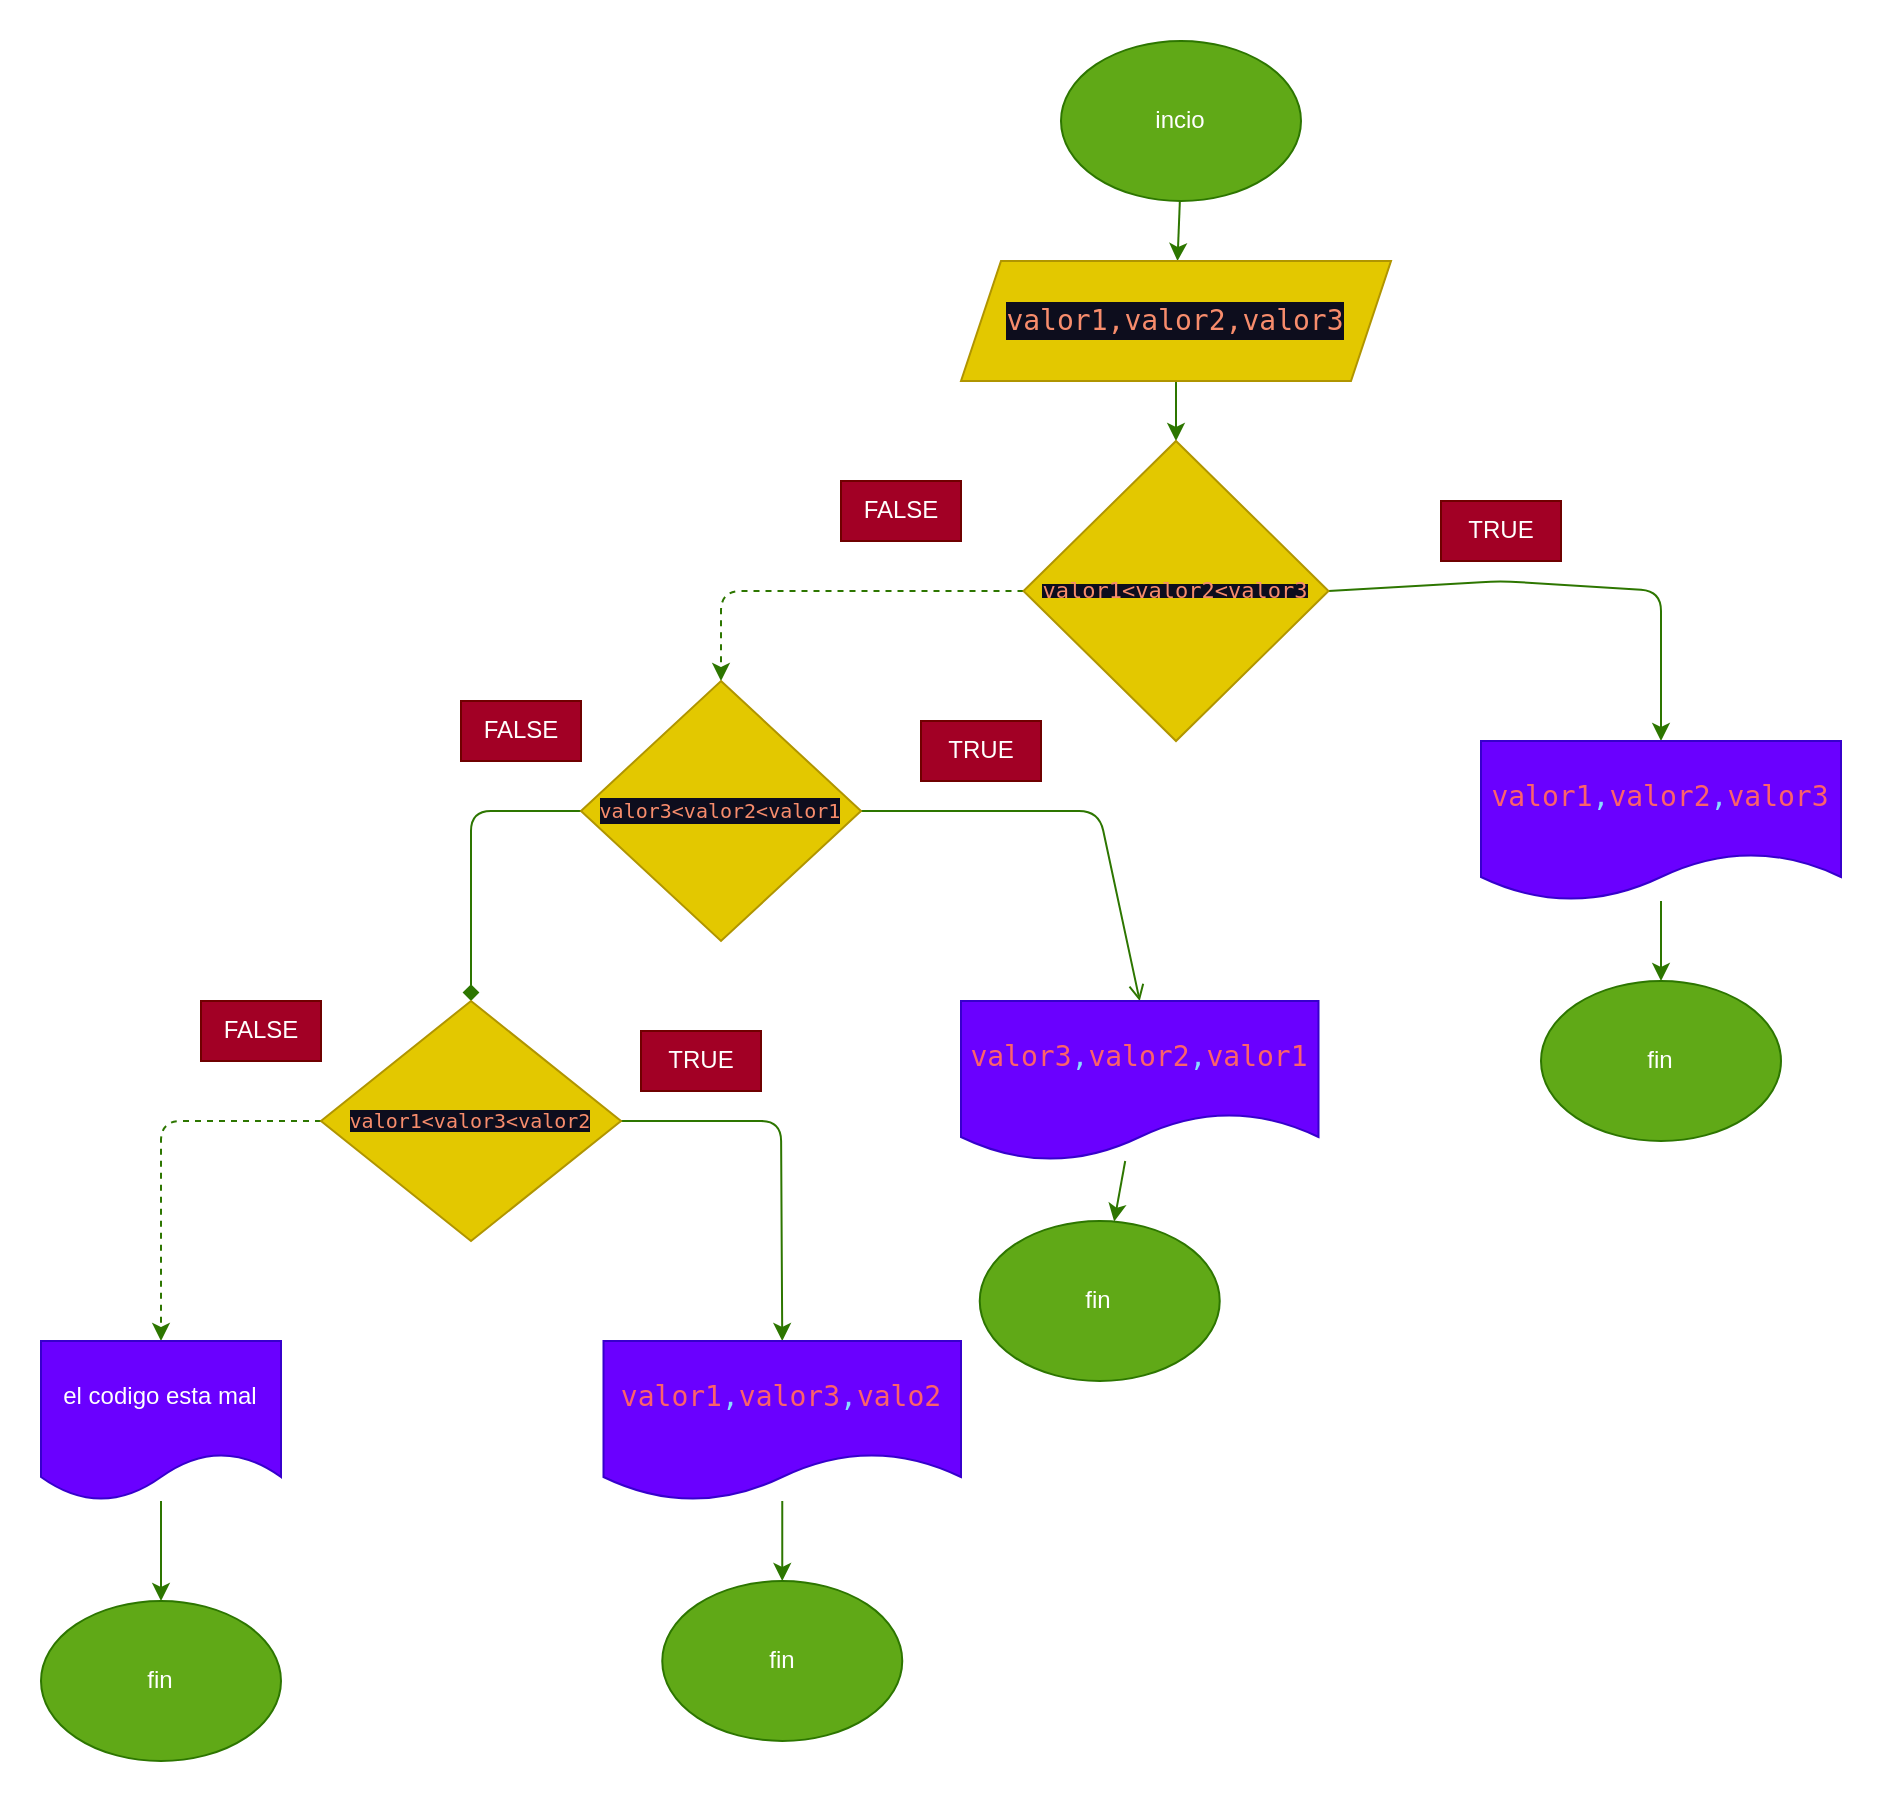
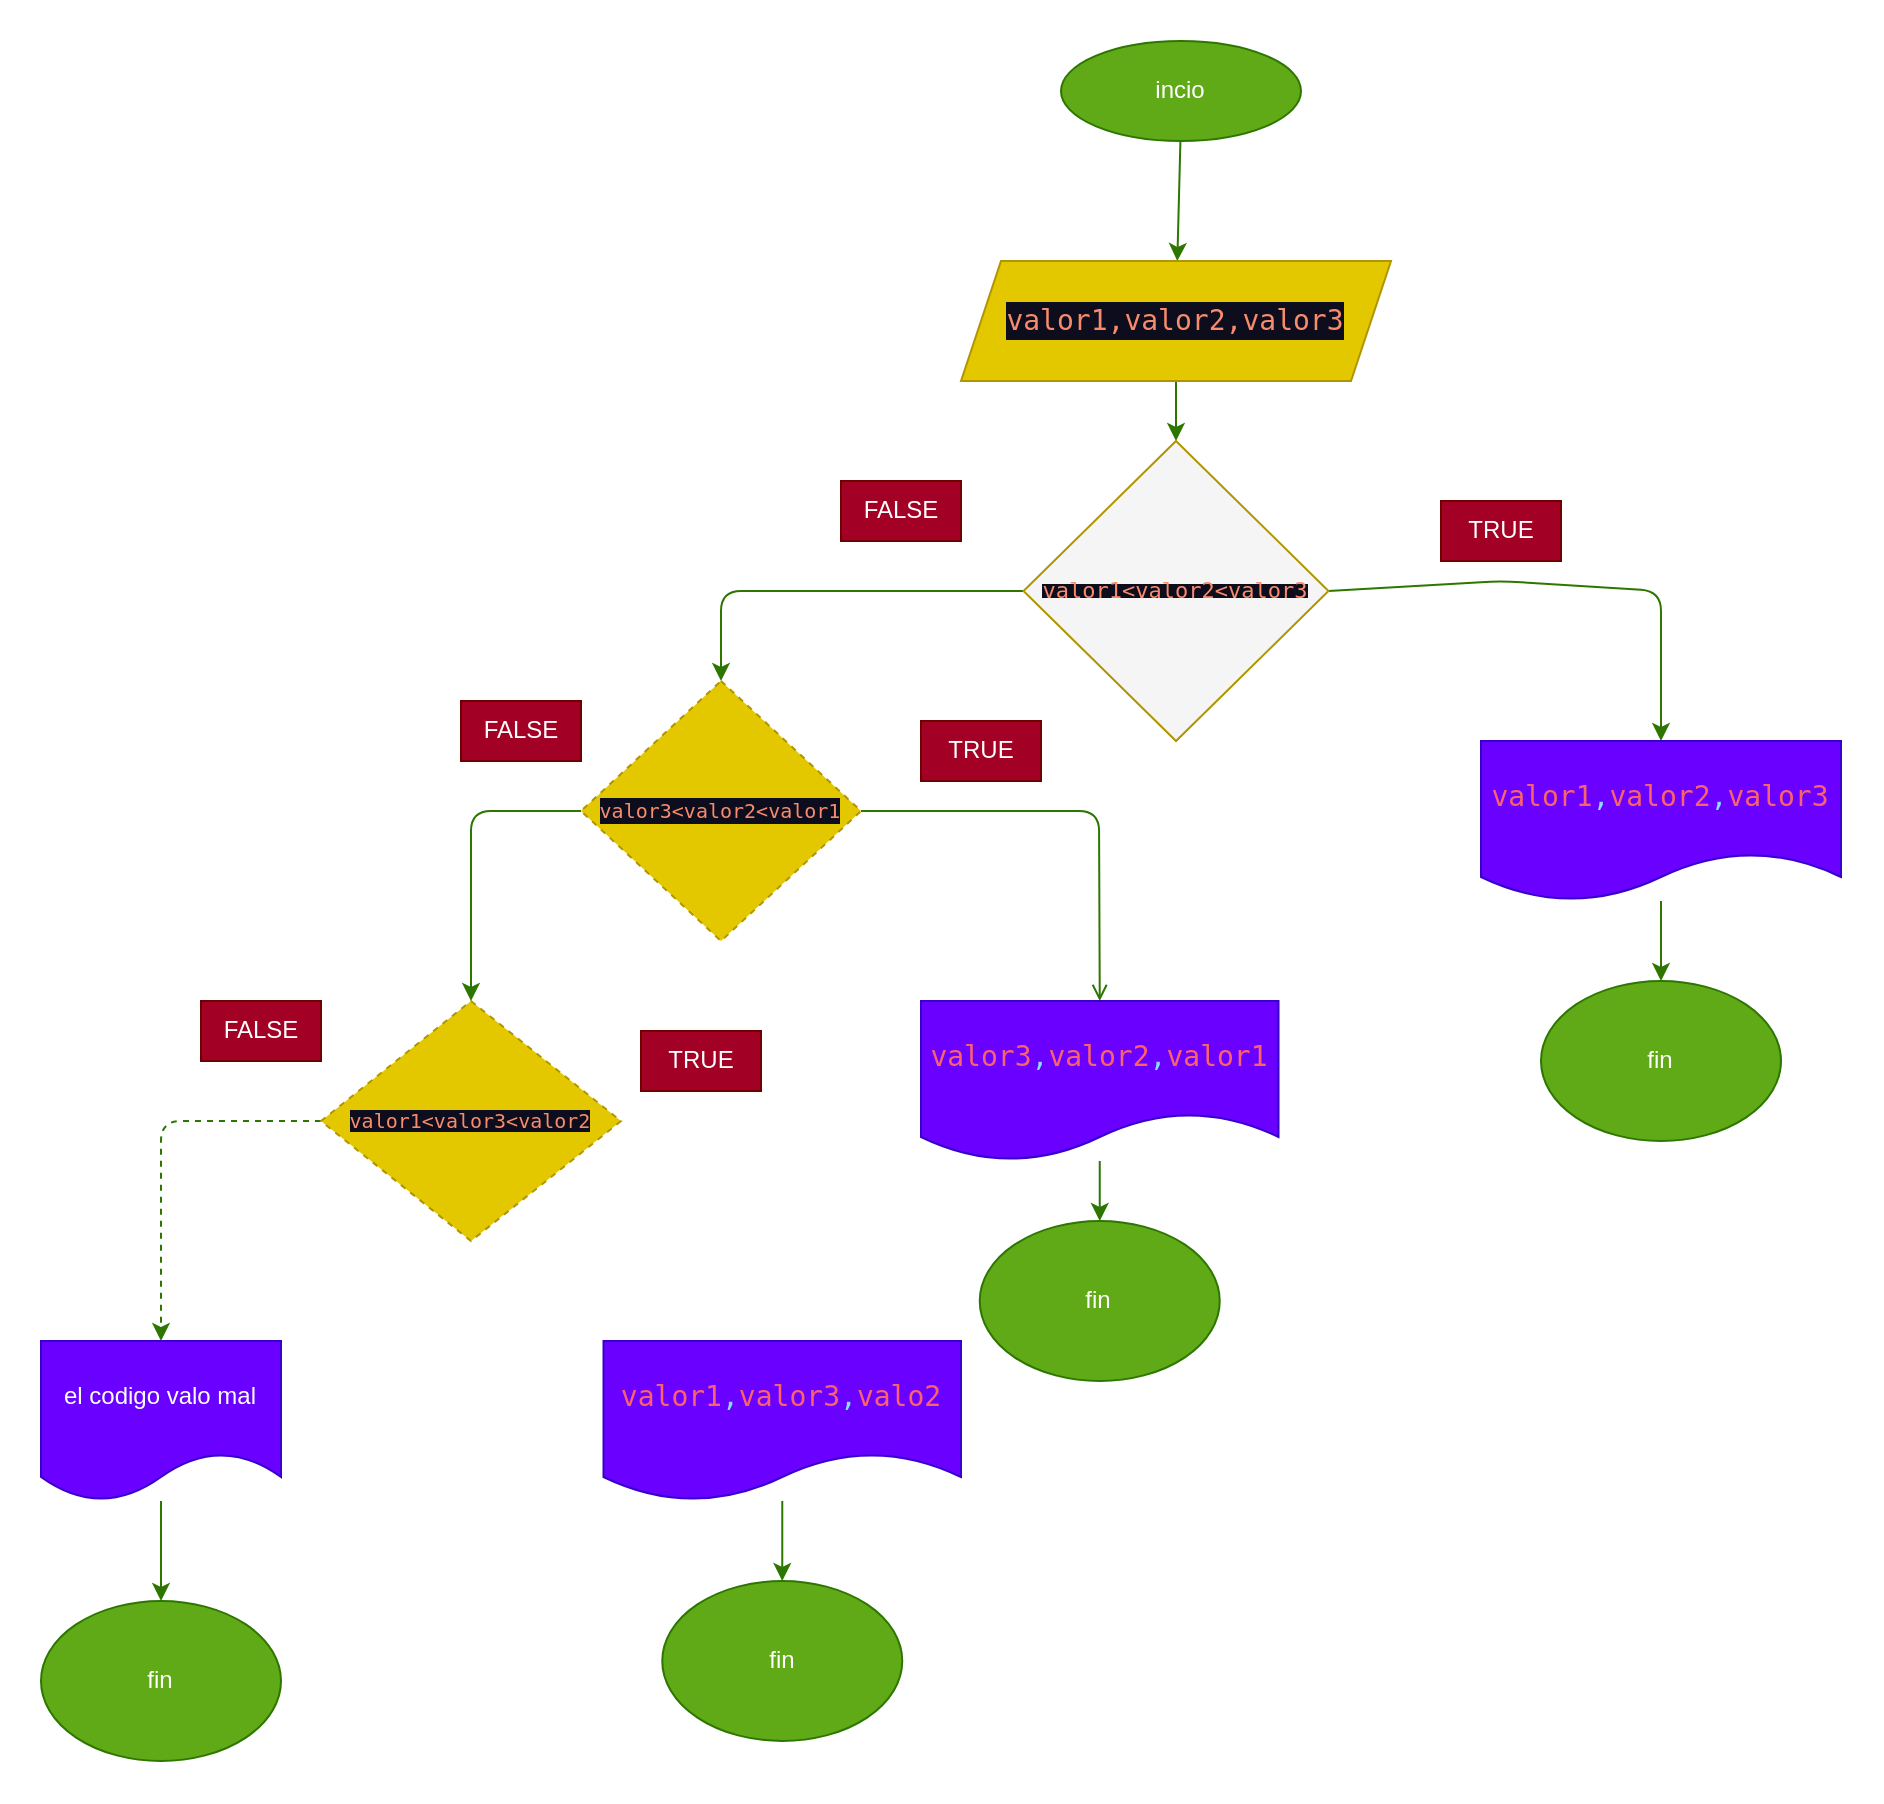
node "incio": size 240x160 -> 240x100
edge "valor1<valor2<valor3" -> "valor3<valor2<valor1": style dashed -> solid
node "valor1<valor2<valor3": fillcolor #e3c800 -> #f5f5f5
node "valor3<valor2<valor1": style solid -> dashed
edge "valor3<valor2<valor1" -> "valor1<valor3<valor2": arrowhead diamond -> classic
node "valor3,valor2,valor1": moved (1140, 1081) -> (1100, 1081)
node "valor1<valor3<valor2": style solid -> dashed
edge "valor1<valor3<valor2" -> "valor1,valor3,valo2": removed
node "el codigo esta mal": label "el codigo esta mal" -> "el codigo valo mal"
